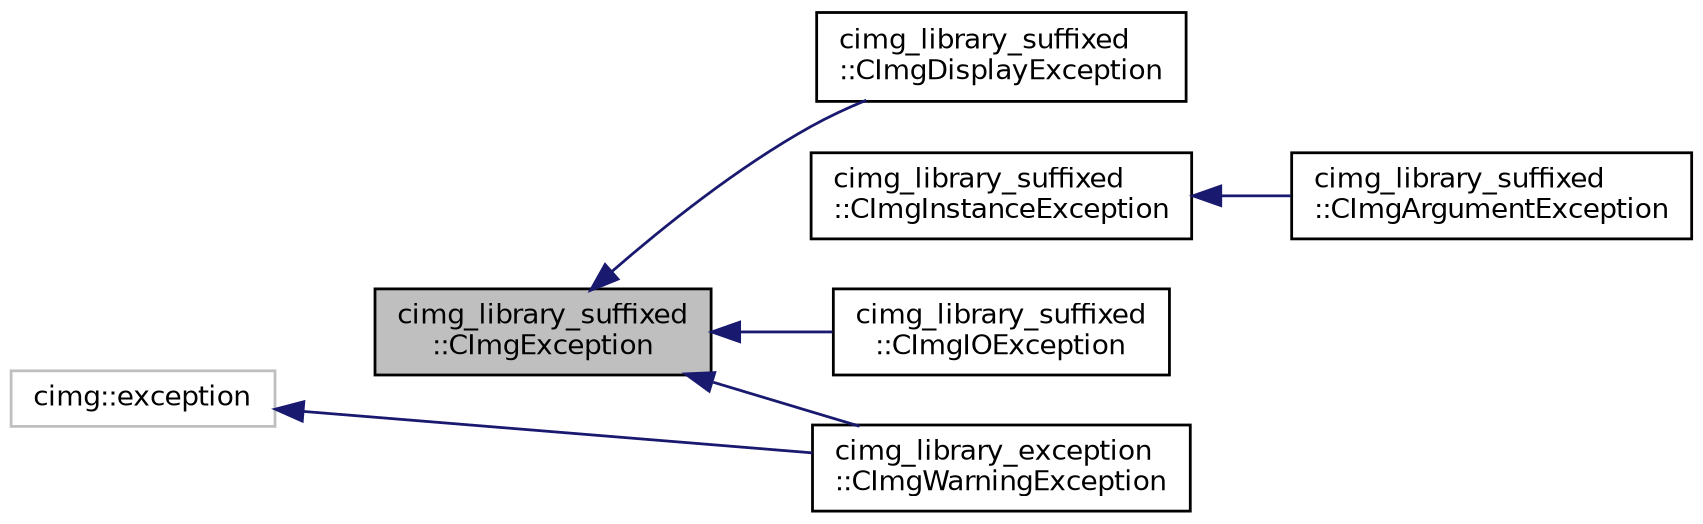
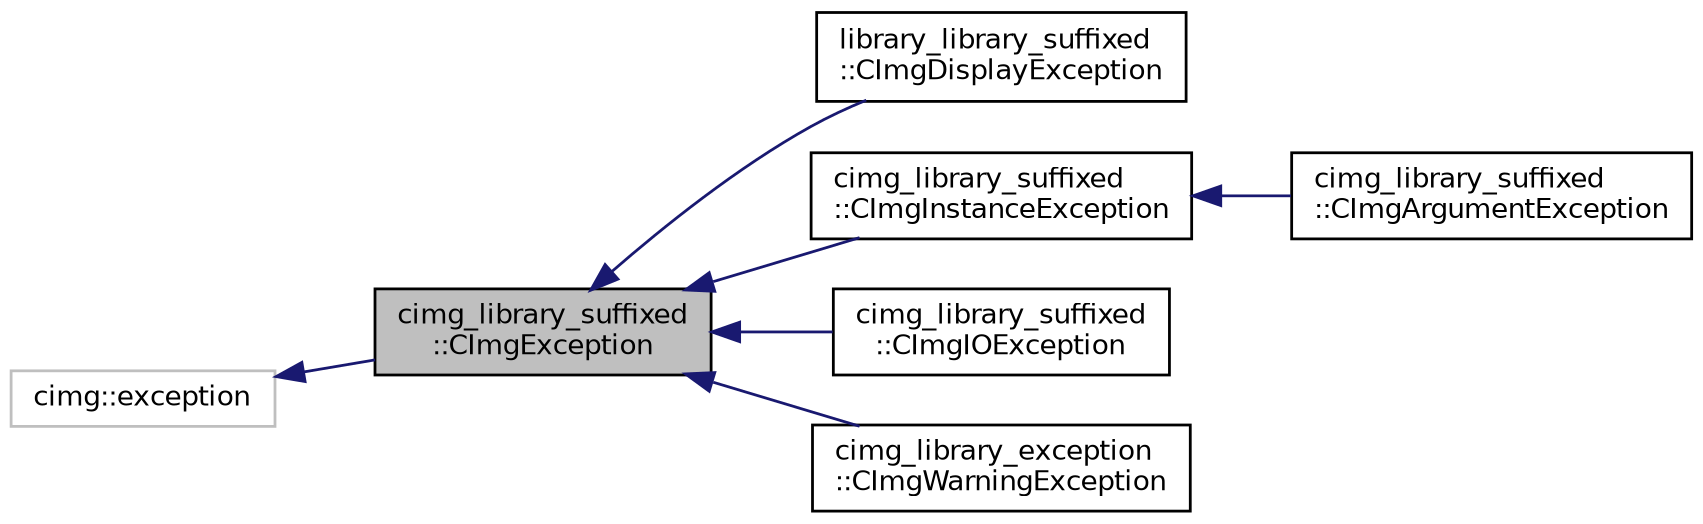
node "cimg_library_suffixed ::CImgDisplayException": label "cimg_library_suffixed ::CImgDisplayException" -> "library_library_suffixed ::CImgDisplayException"
edge "cimg_library_suffixed ::CImgInstanceException" -> "cimg_library_suffixed ::CImgException": added
edge "cimg_library_exception ::CImgWarningException" -> "cimg::exception": now "cimg_library_suffixed ::CImgException" -> "cimg::exception"
